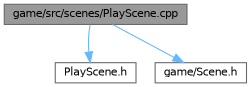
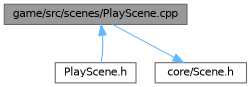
edge "game/src/scenes/PlayScene.cpp" -> "PlayScene.h": reversed
node "game/Scene.h": label "game/Scene.h" -> "core/Scene.h"
